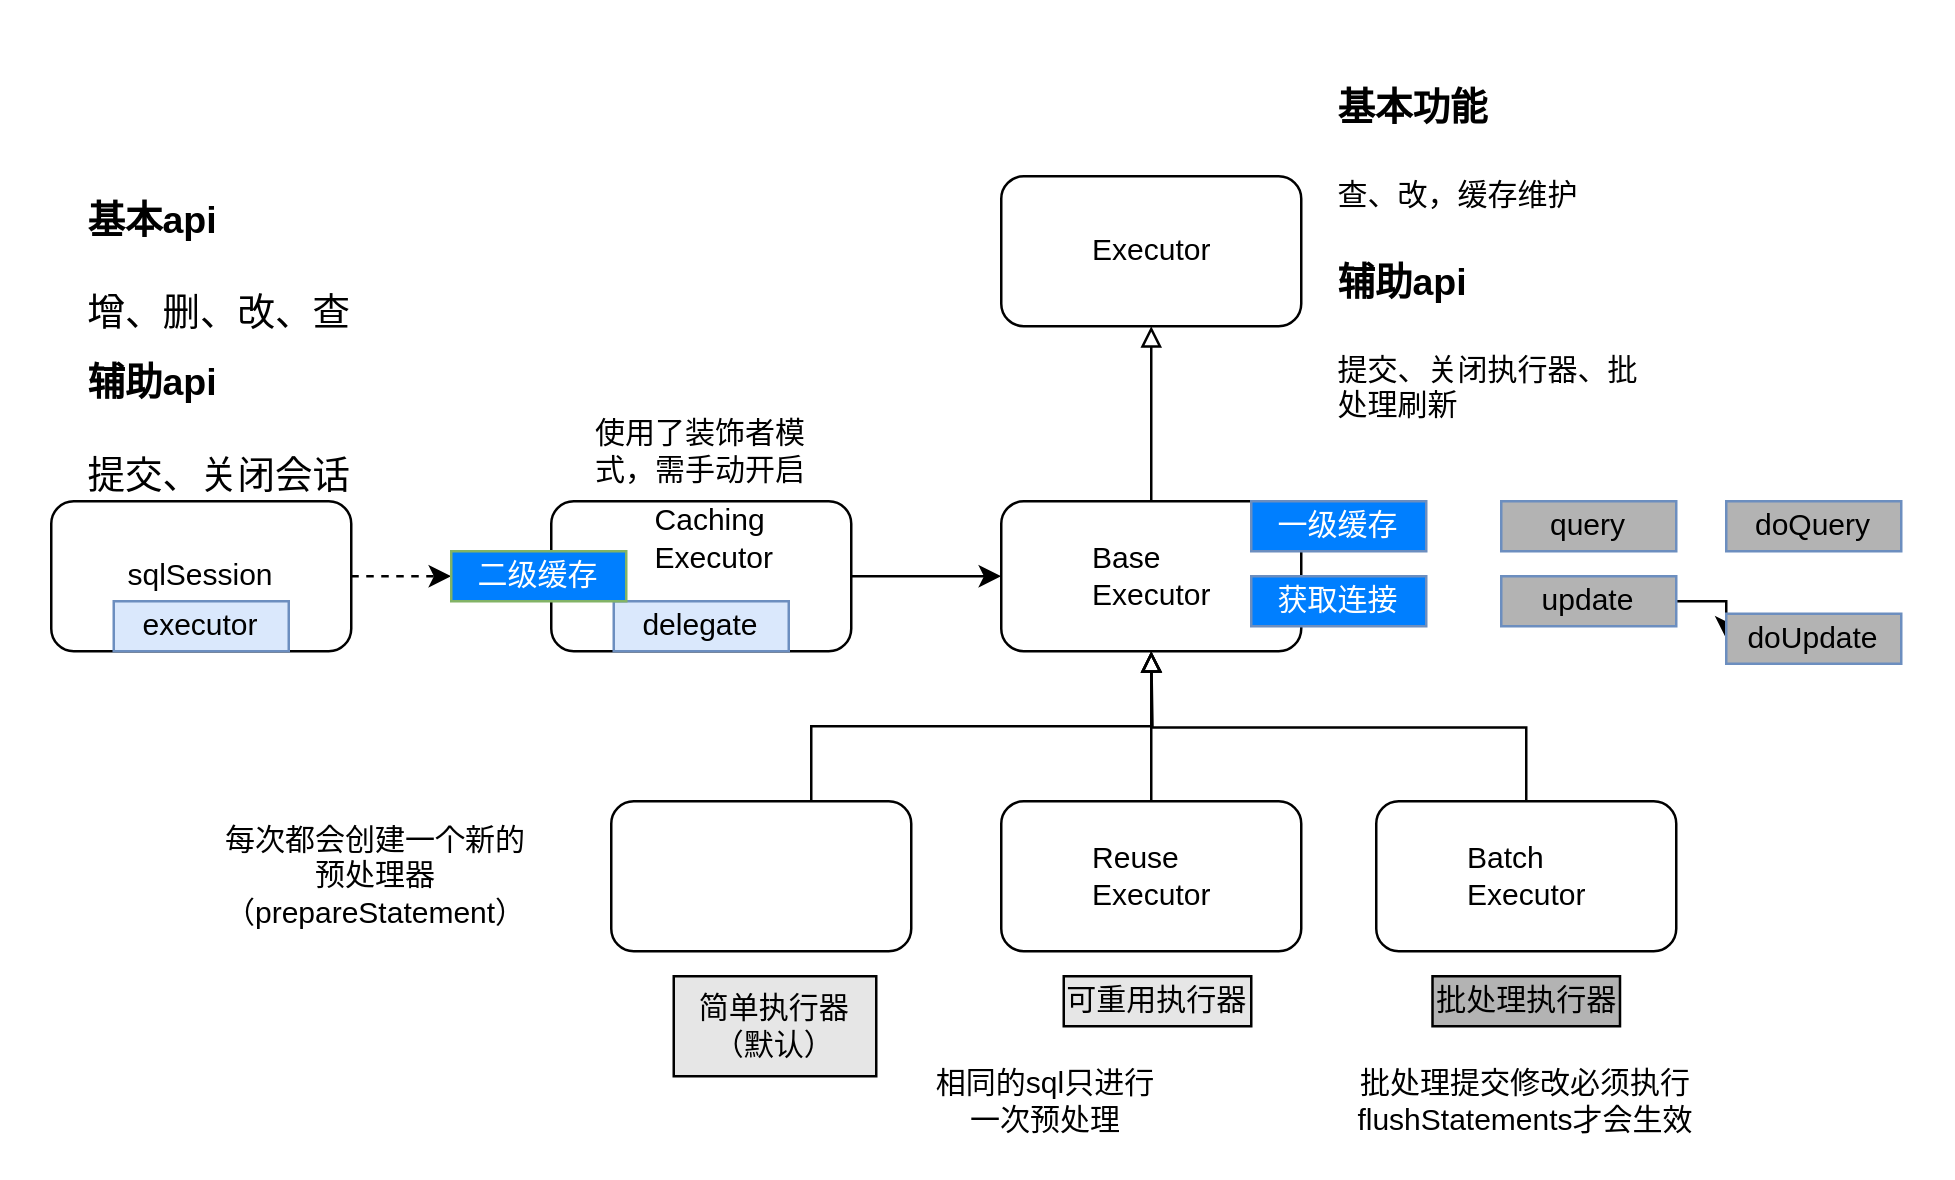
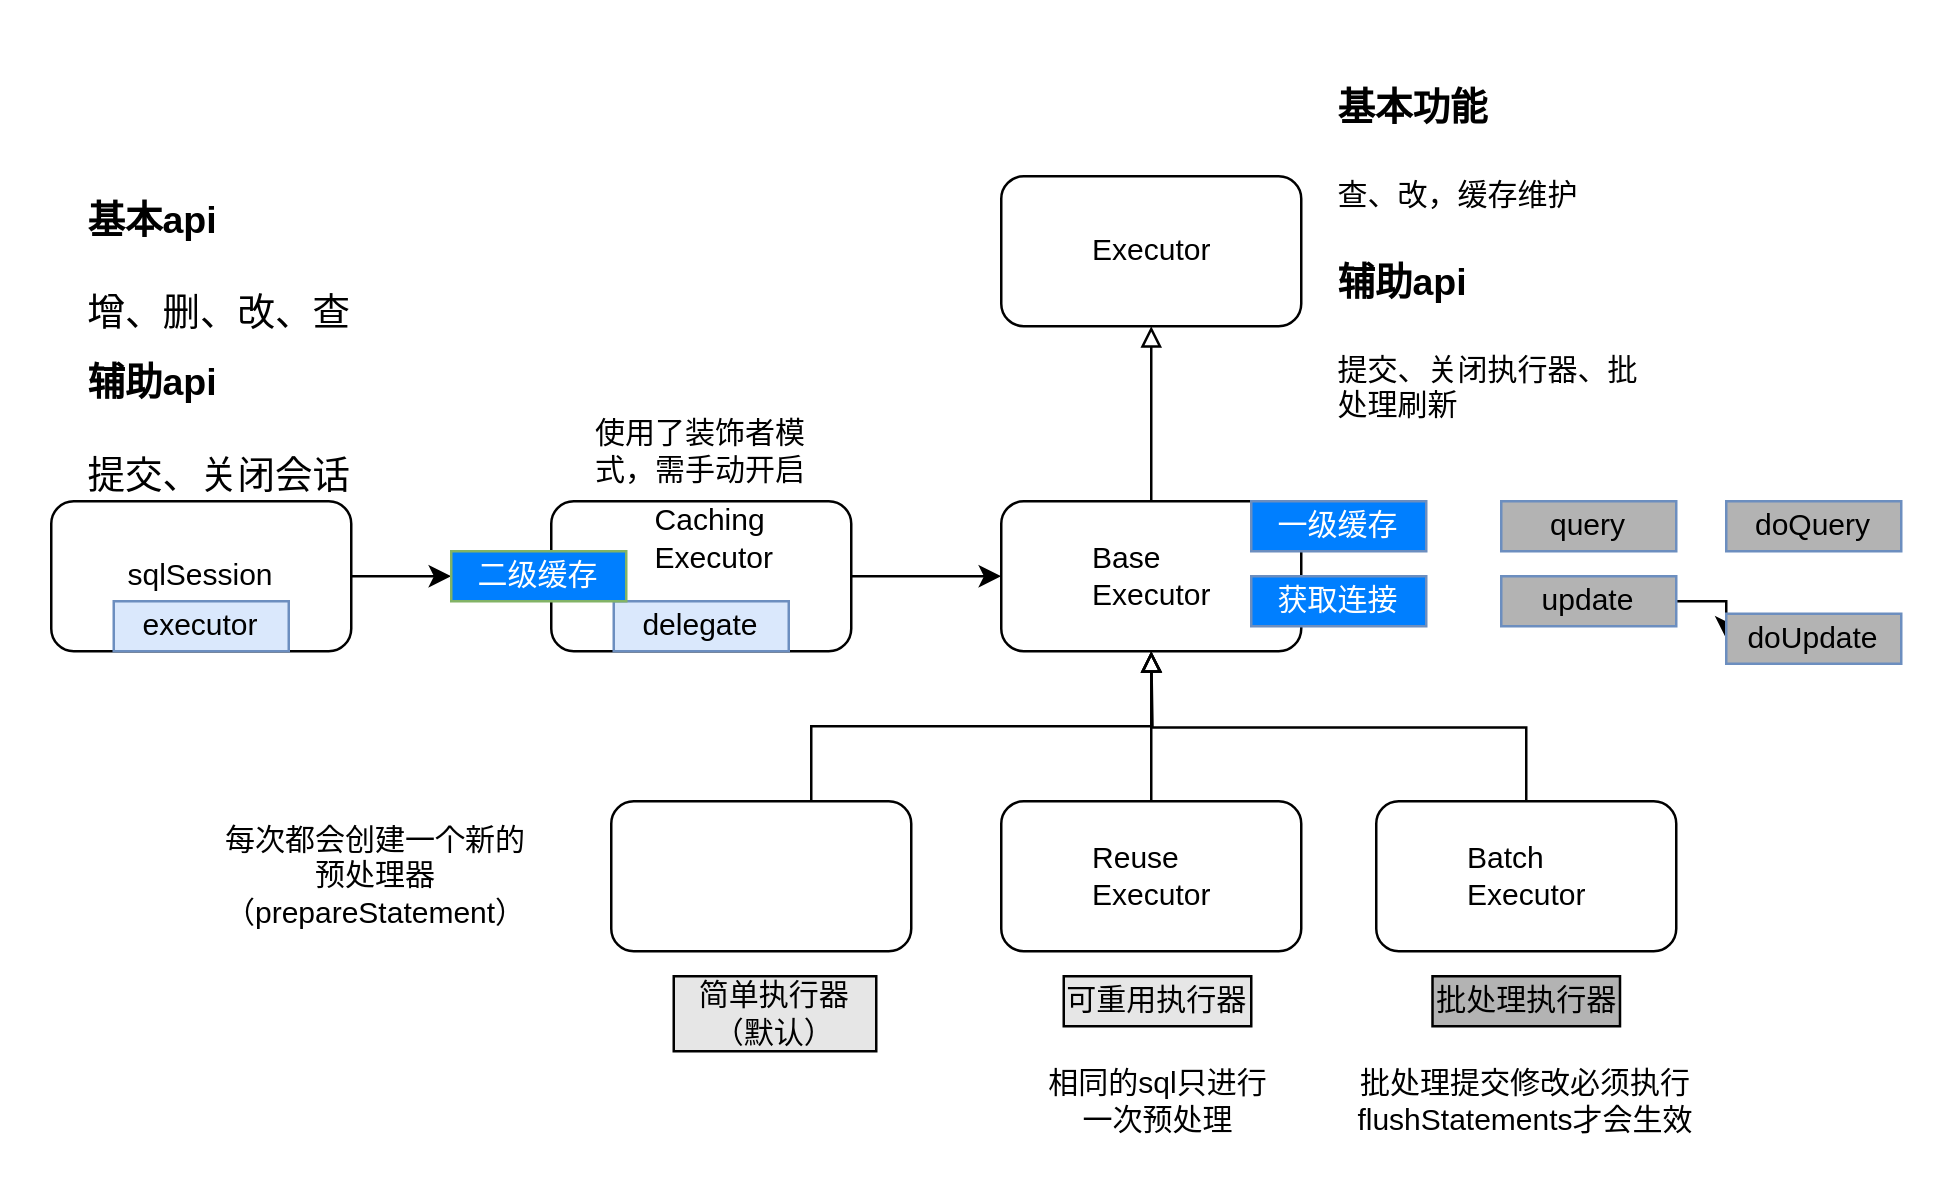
edge "sqlSession" -> "二级缓存": style dashed -> solid
node "简单执行器（默认）": size 203x100 -> 203x75
node "相同的sql只进行一次预处理": moved (1045, 1101) -> (1158, 1101)
